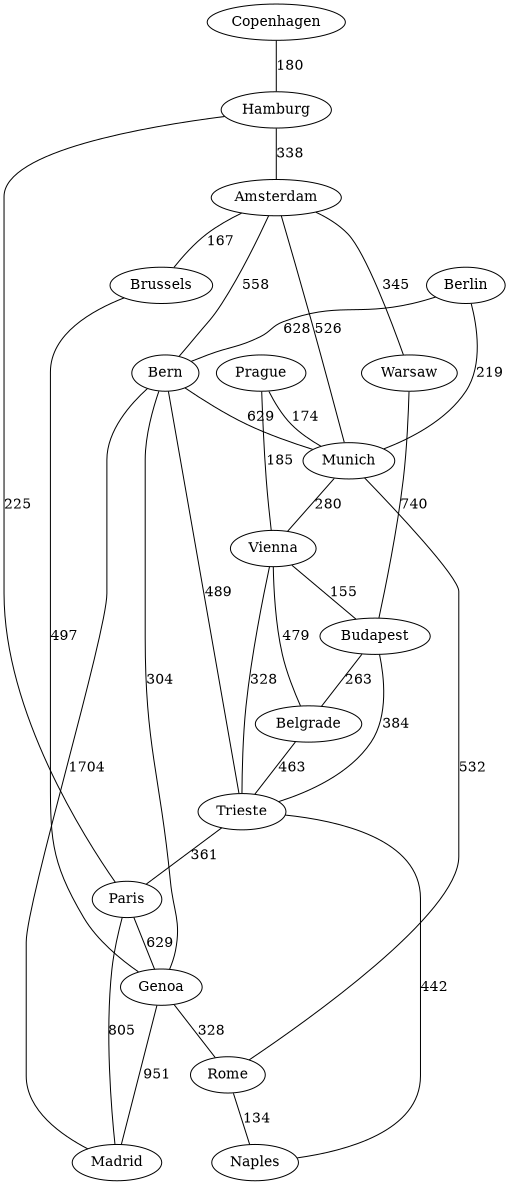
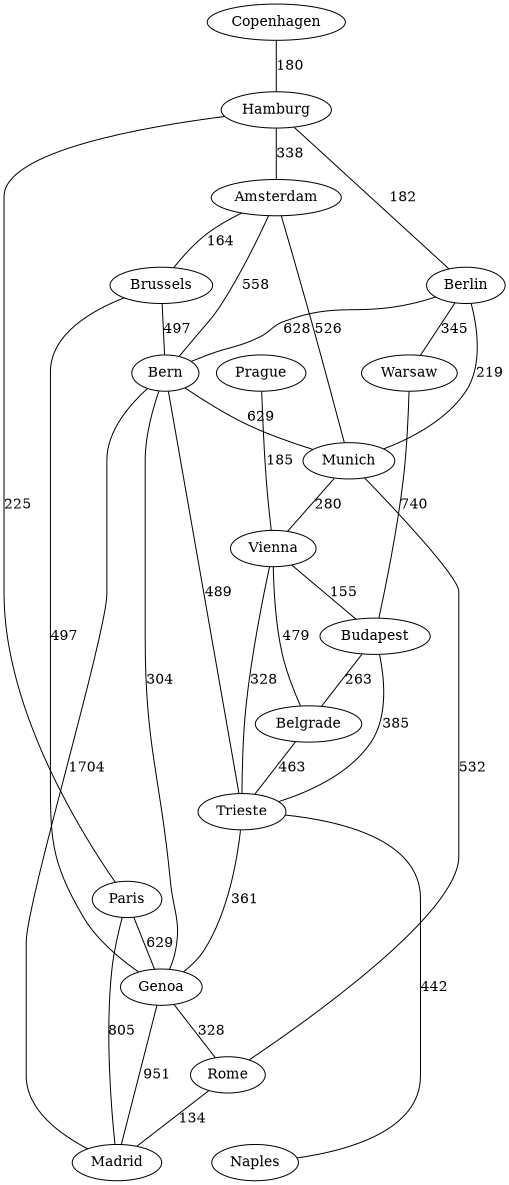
edge "Hamburg" -- "Berlin": added, label "182"
edge "Amsterdam" -- "Brussels": label "167" -> "164"
edge "Amsterdam" -- "Warsaw": now "Berlin" -- "Warsaw"
edge "Brussels" -- "Bern": added, label "497"
edge "Prague" -- "Munich": removed, label "174"
edge "Budapest" -- "Trieste": label "384" -> "385"
edge "Trieste" -- "Paris": now "Trieste" -- "Genoa"
edge "Rome" -- "Naples": now "Rome" -- "Madrid"
